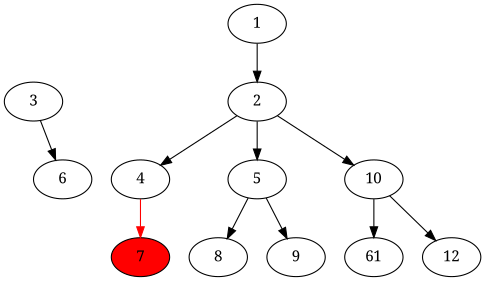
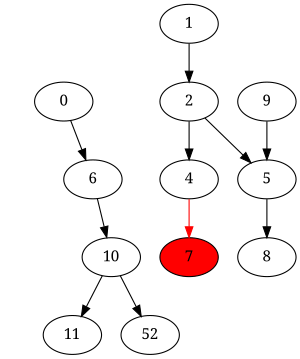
node "3": label "3" -> "0"
edge "2" -> "10": now "6" -> "10"
edge "5" -> "9": reversed
node "61": label "61" -> "11"
node "12": label "12" -> "52"
